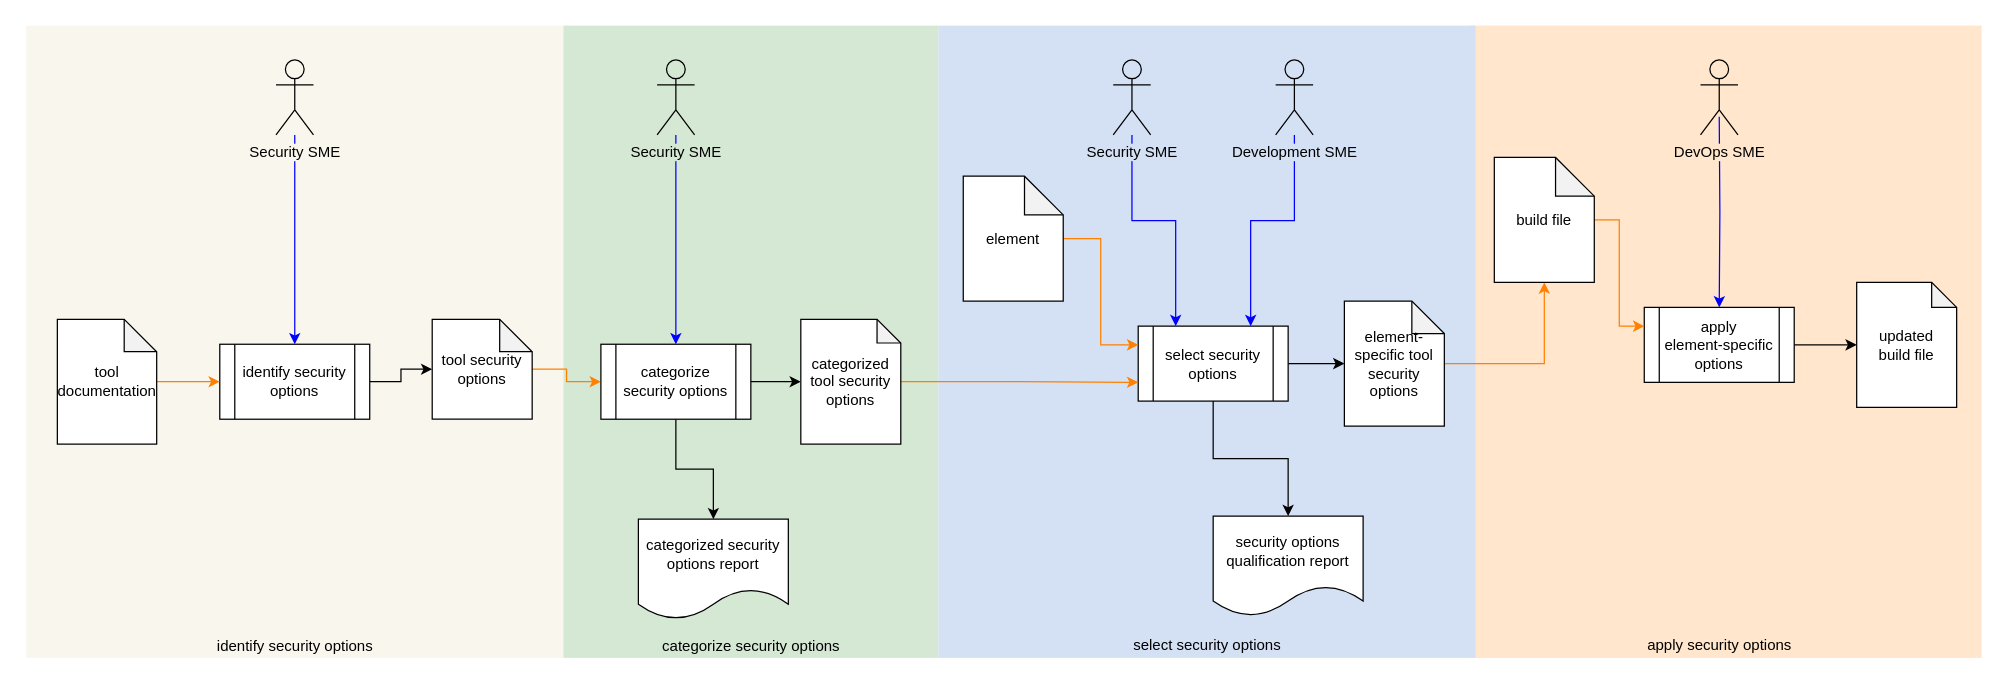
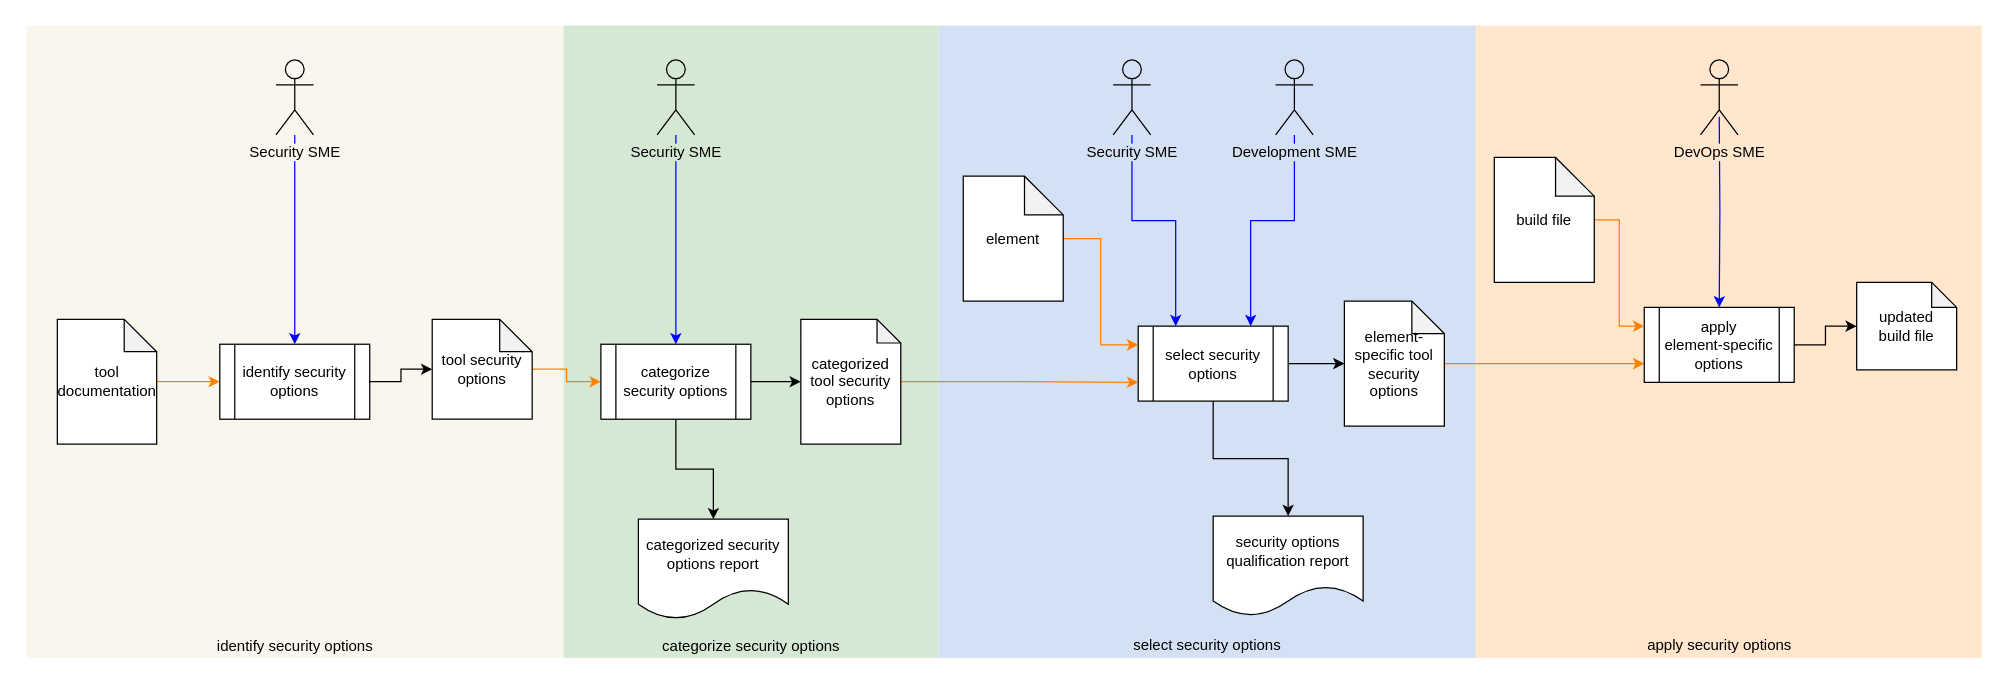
edge "element-specific tool security options" -> "build file": now "element-specific tool security options" -> "apply element-specific options"
node "updated build file": size 100x125 -> 100x88
